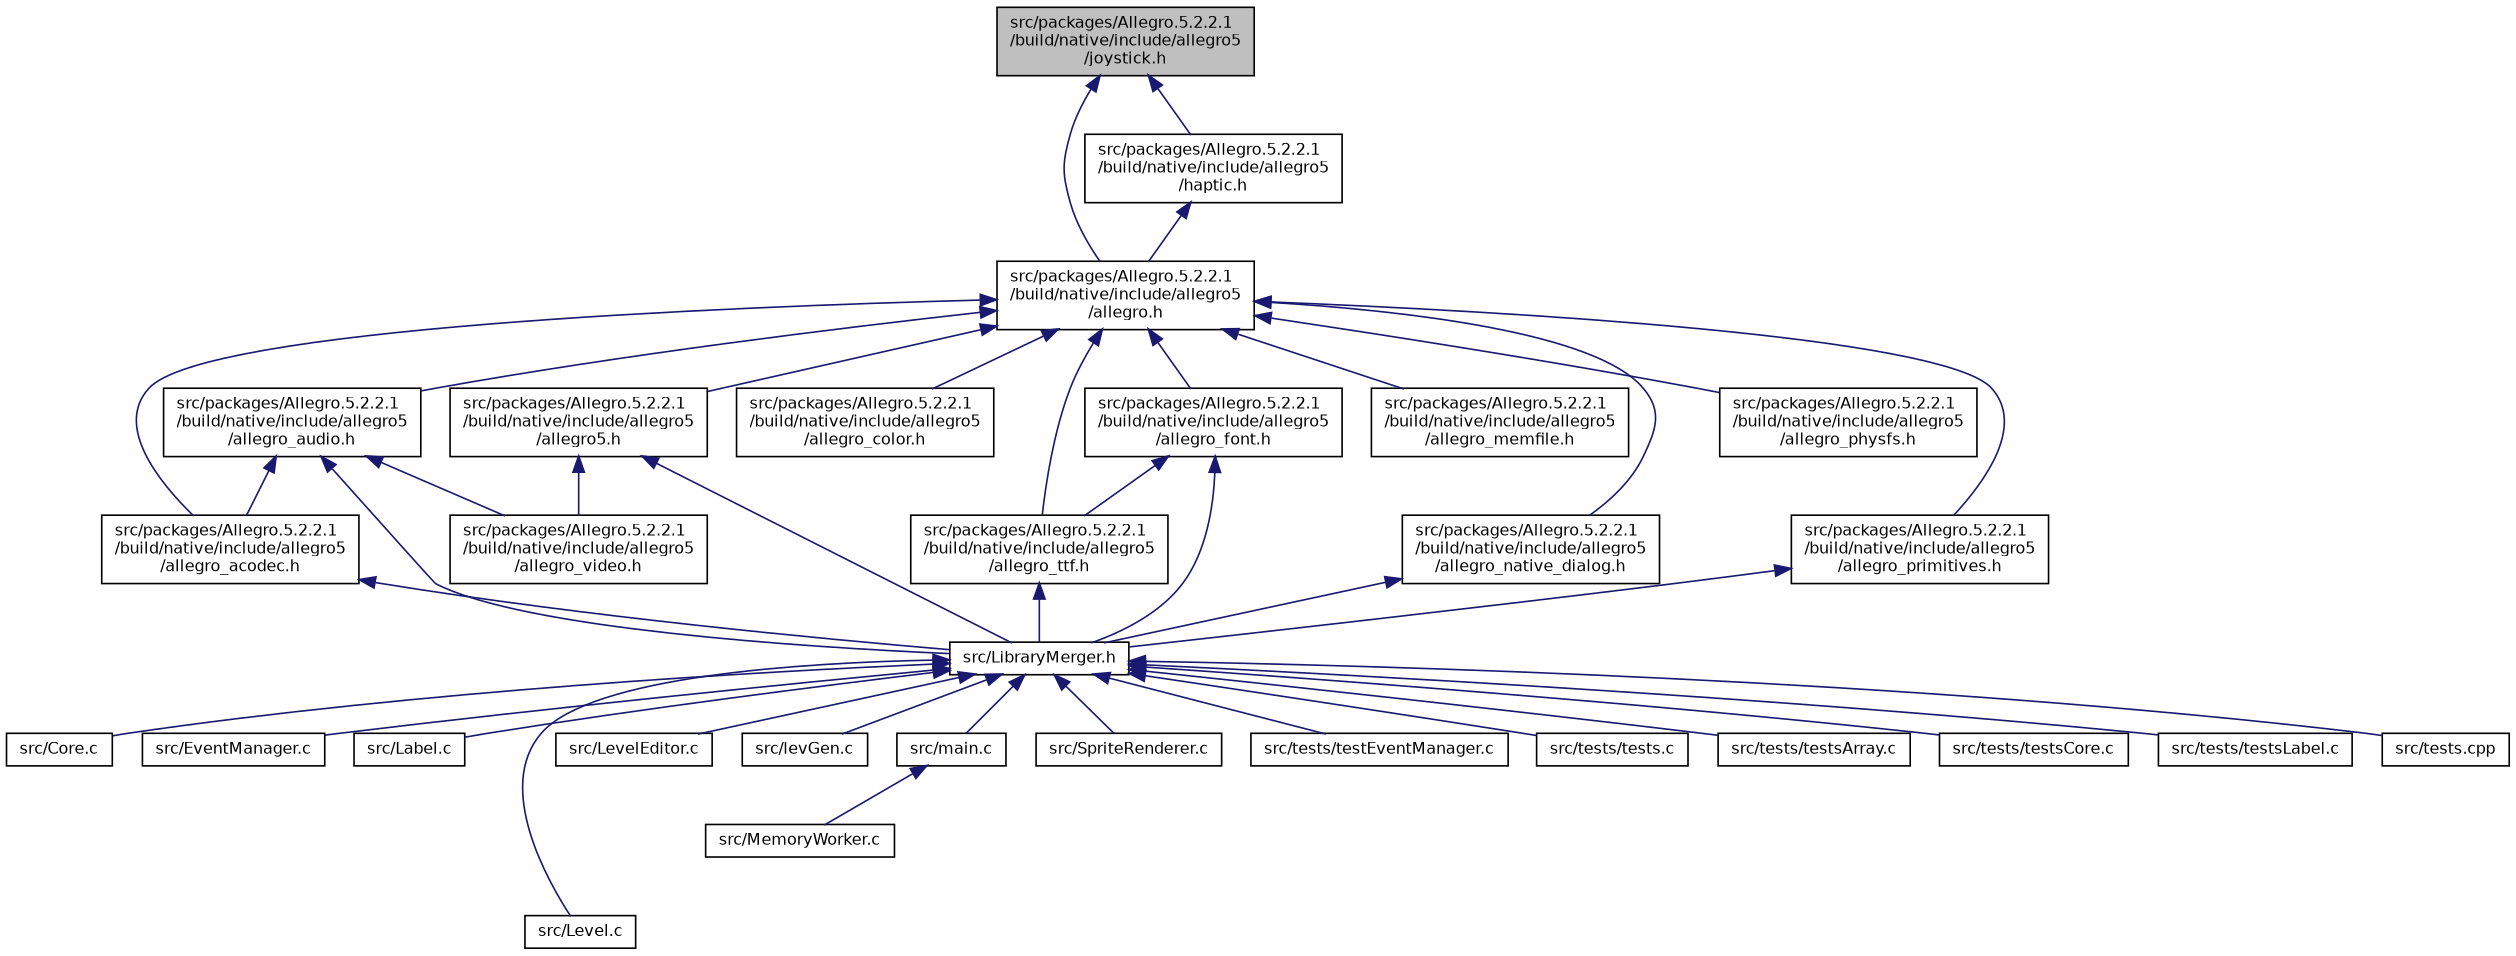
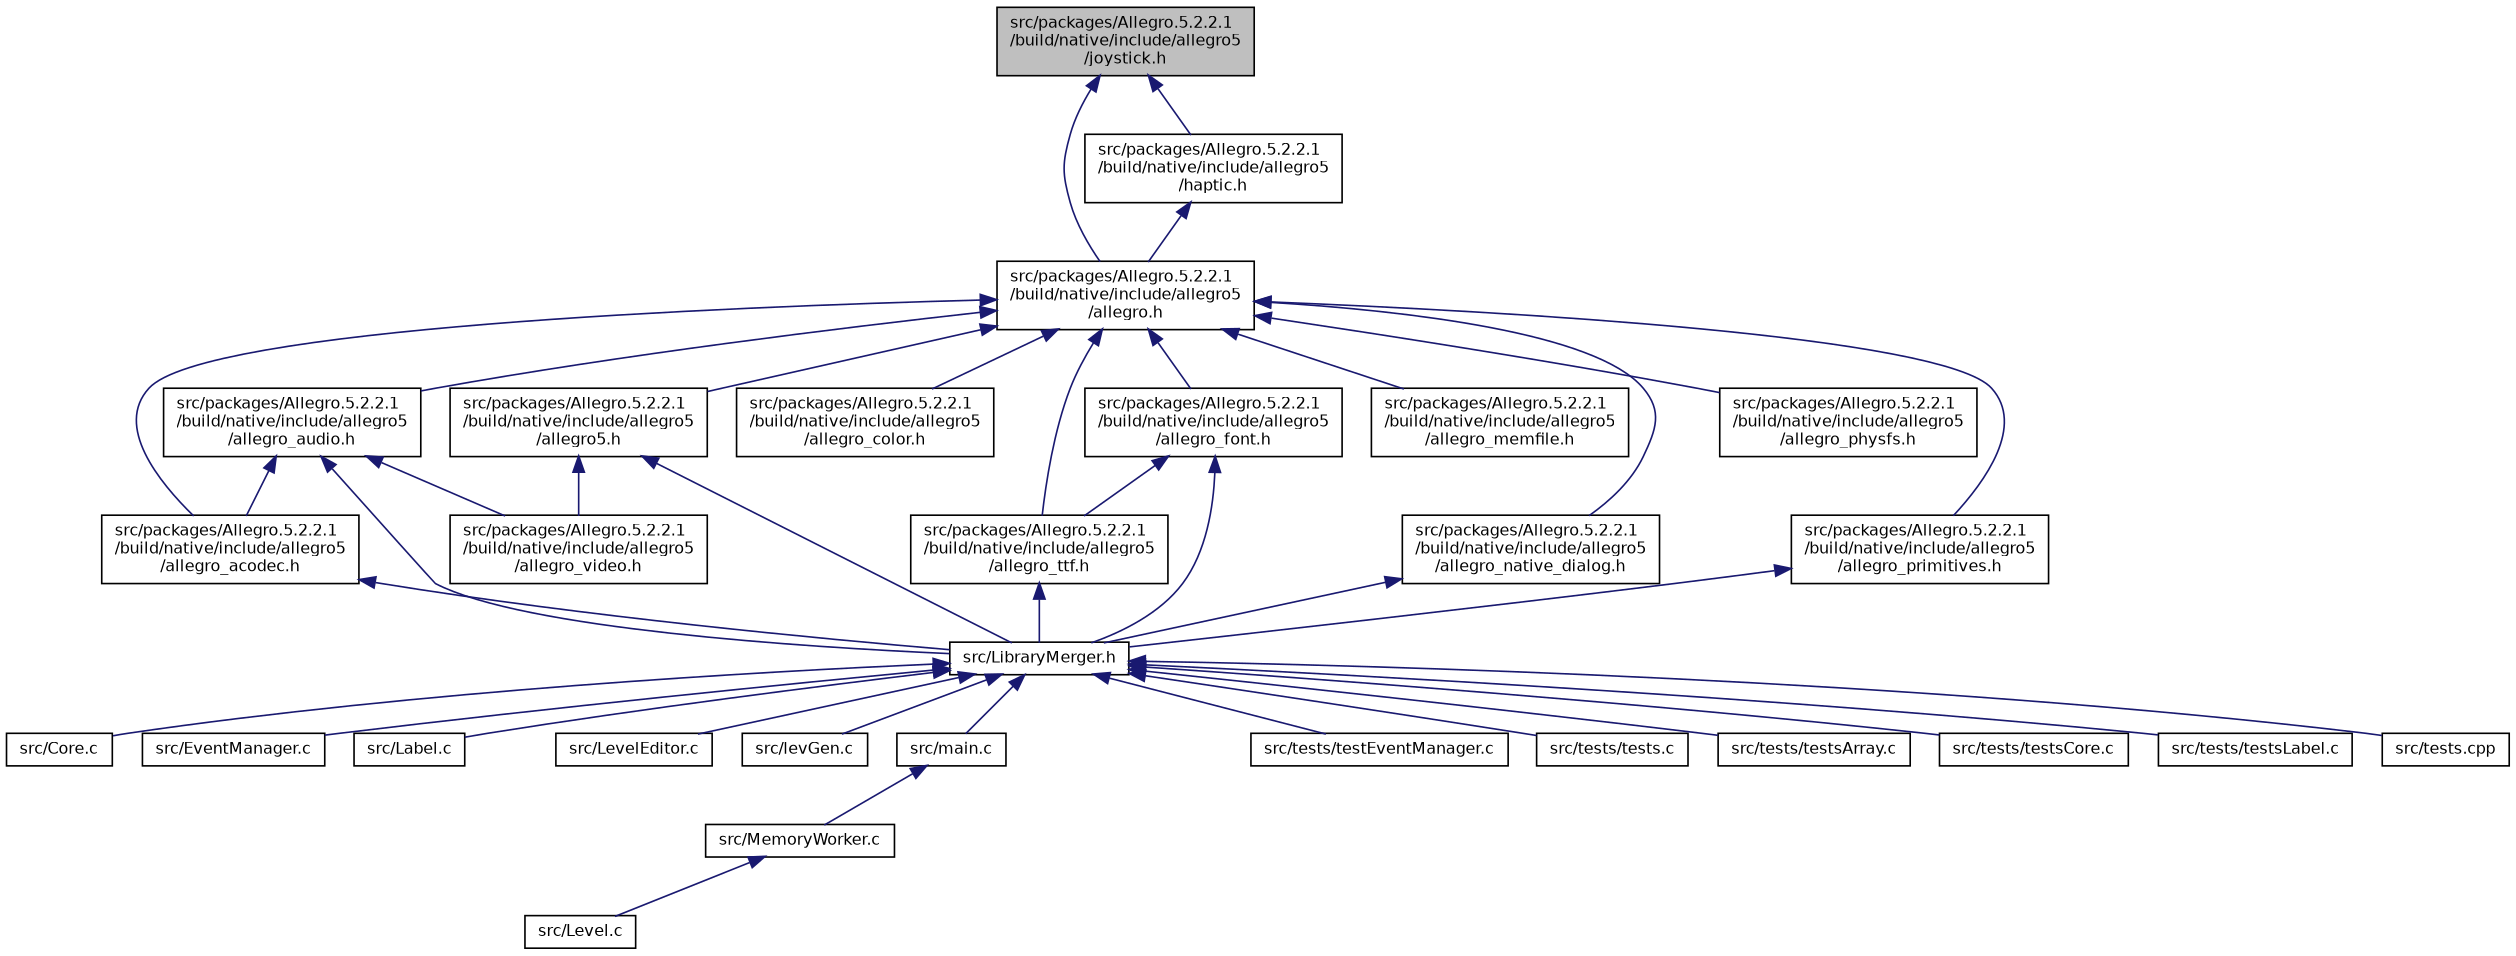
edge "src/Level.c" -> "src/LibraryMerger.h": now "src/Level.c" -> "src/MemoryWorker.c"
node "src/SpriteRenderer.c": removed
